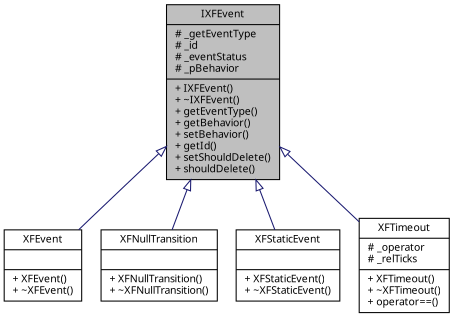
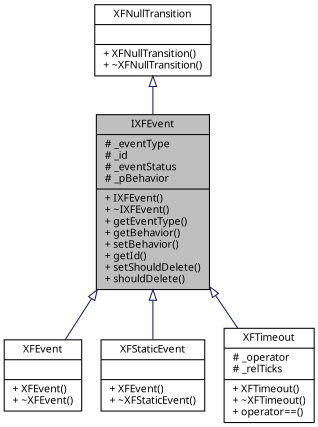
node "IXFEvent": text "# _getEventType" -> "# _eventType"
edge "XFNullTransition" -> "IXFEvent": reversed
node "XFStaticEvent": text "+ XFStaticEvent()" -> "+ XFEvent()"
